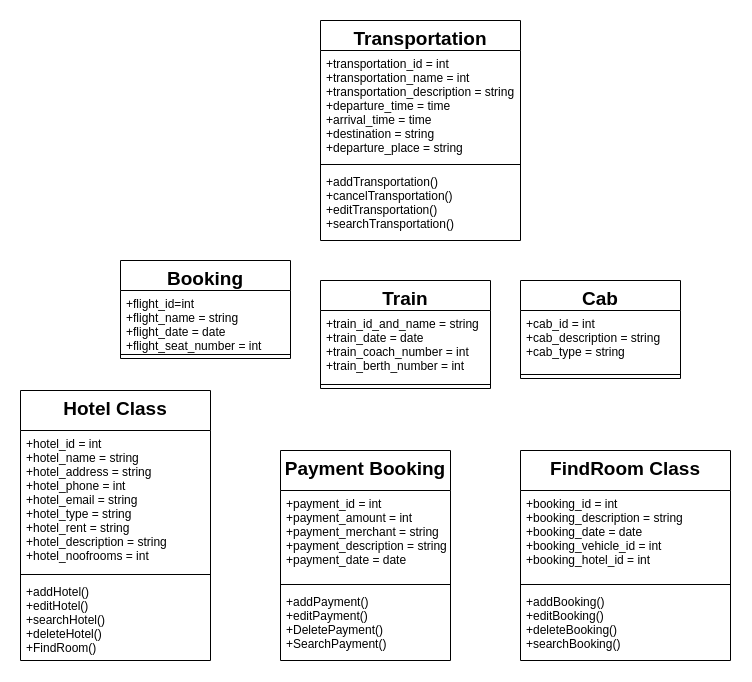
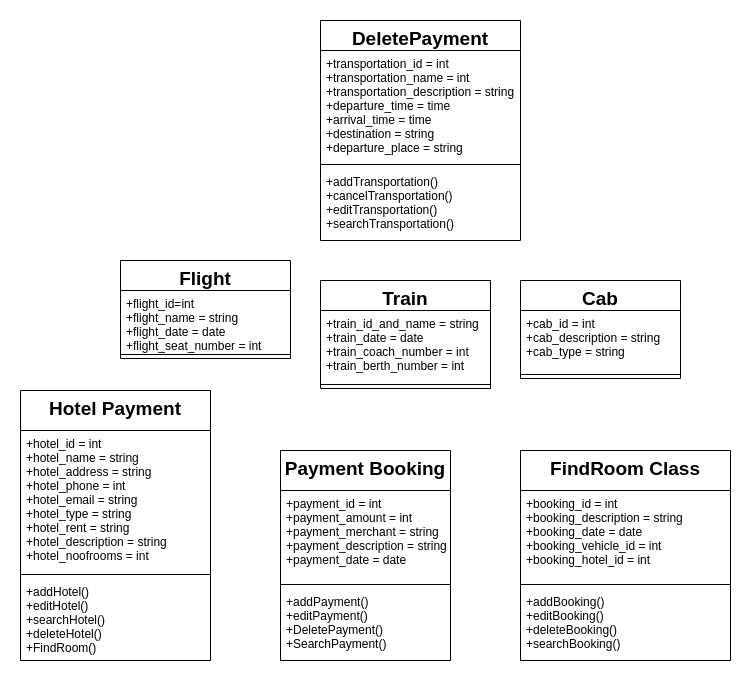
node "Transportation": label "Transportation" -> "DeletePayment"
node "Booking": label "Booking" -> "Flight"
node "Hotel Class": label "Hotel Class" -> "Hotel Payment"
